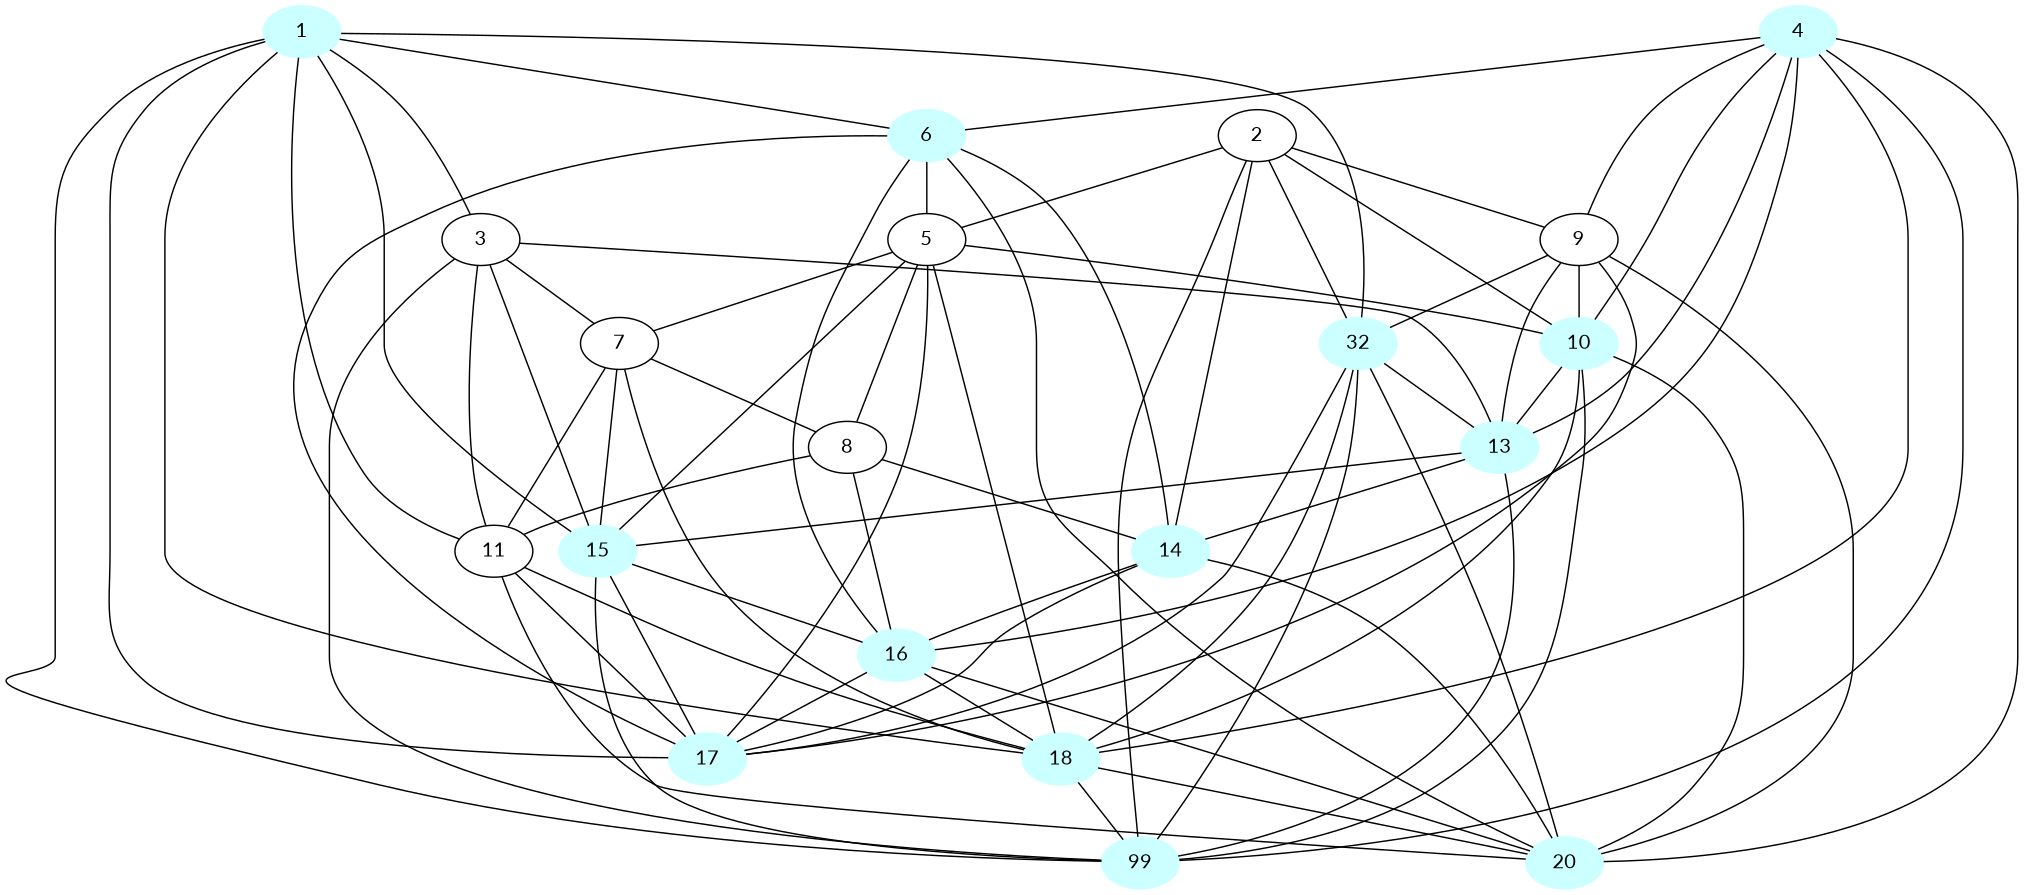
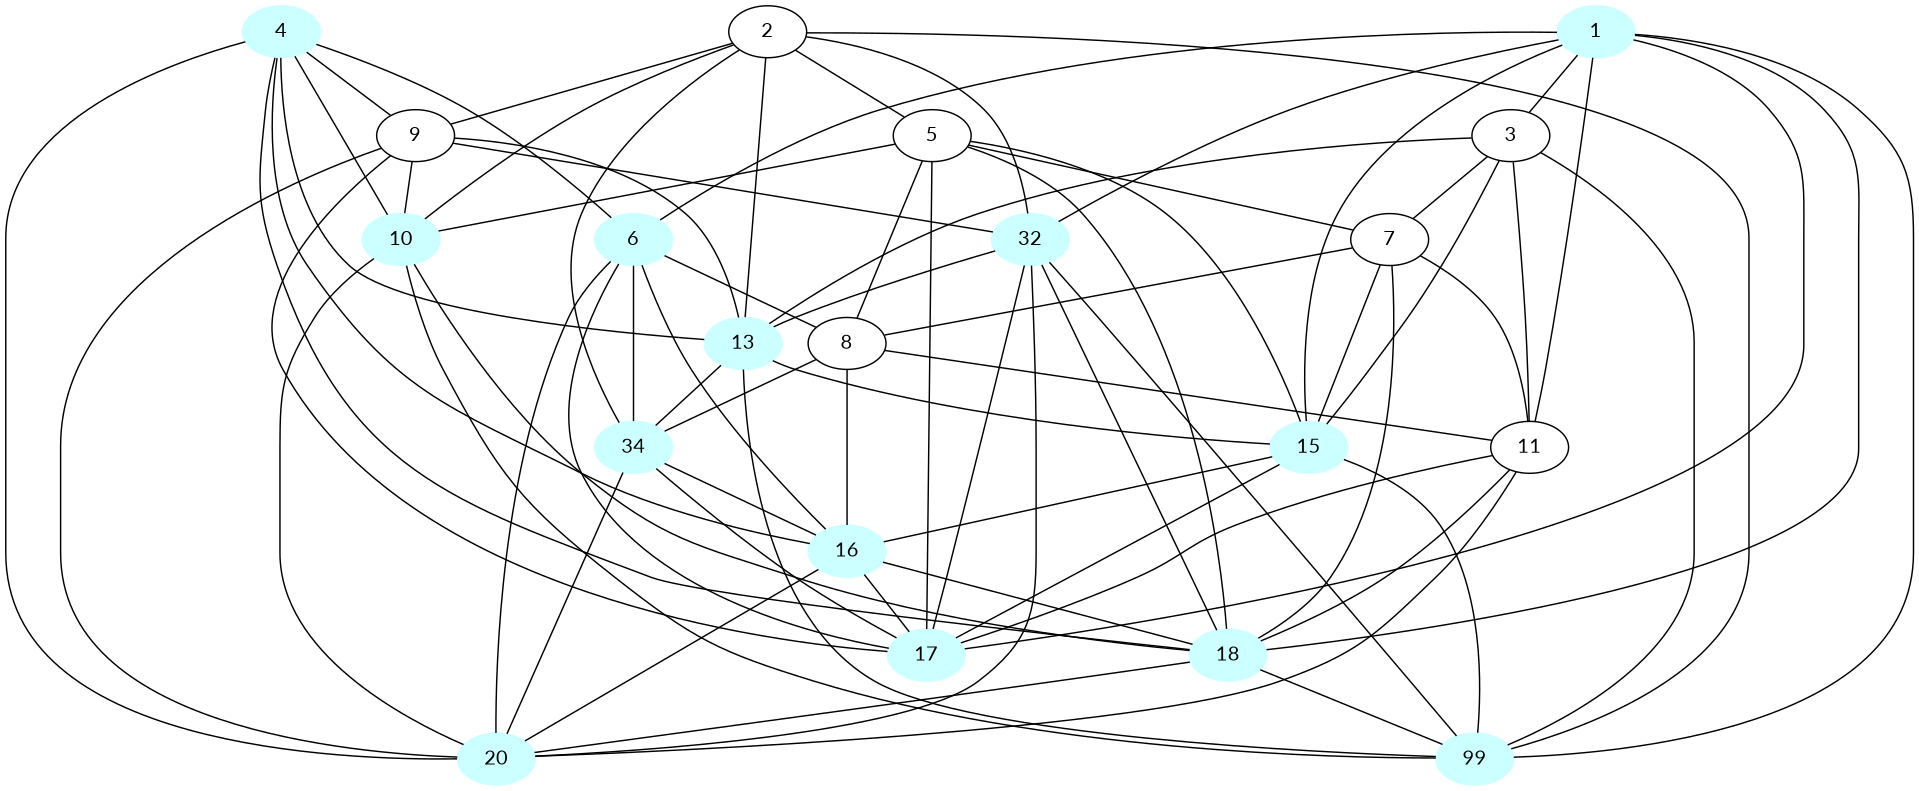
edge "6" -- "5": now "6" -- "8"
edge "10" -- "13": now "2" -- "13"
node "14": label "14" -> "34"
edge "4" -- "99": removed
